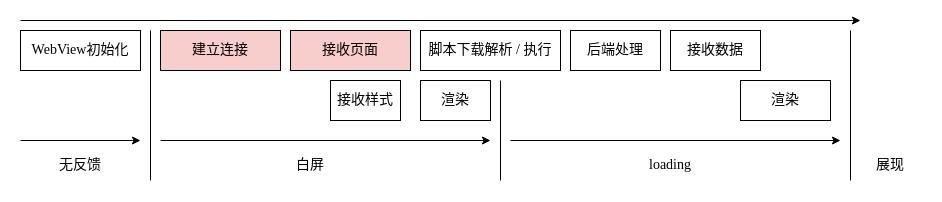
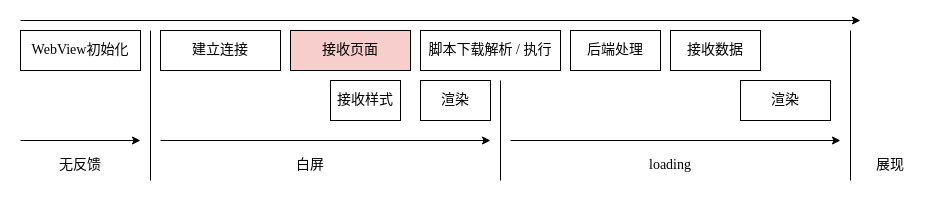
node "建立连接": fillcolor #f8cecc -> #ffffff
